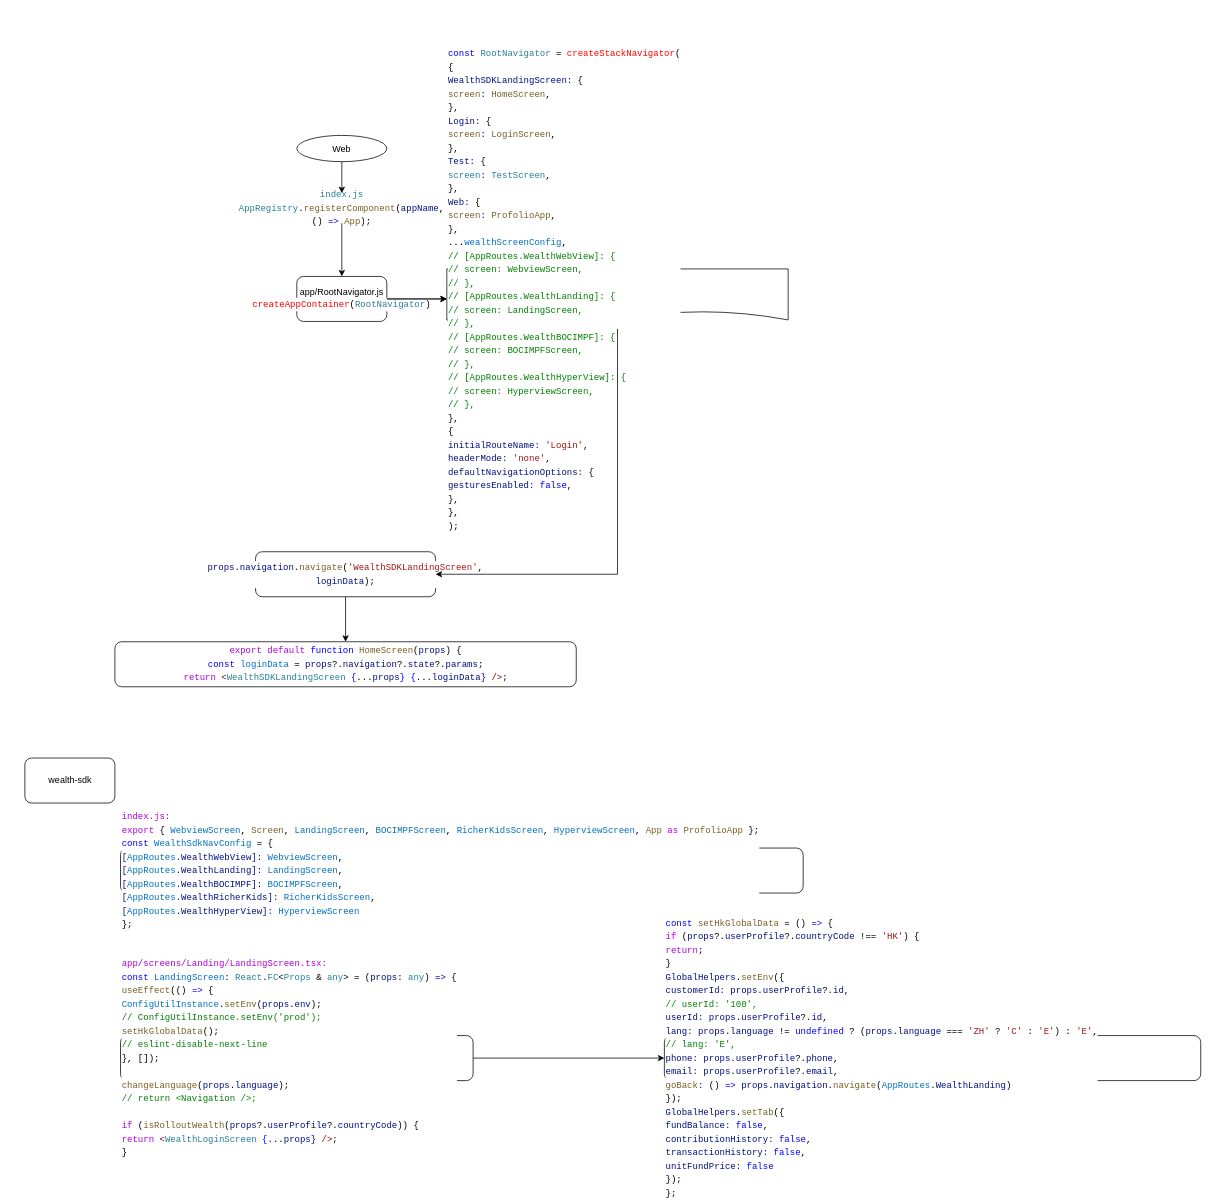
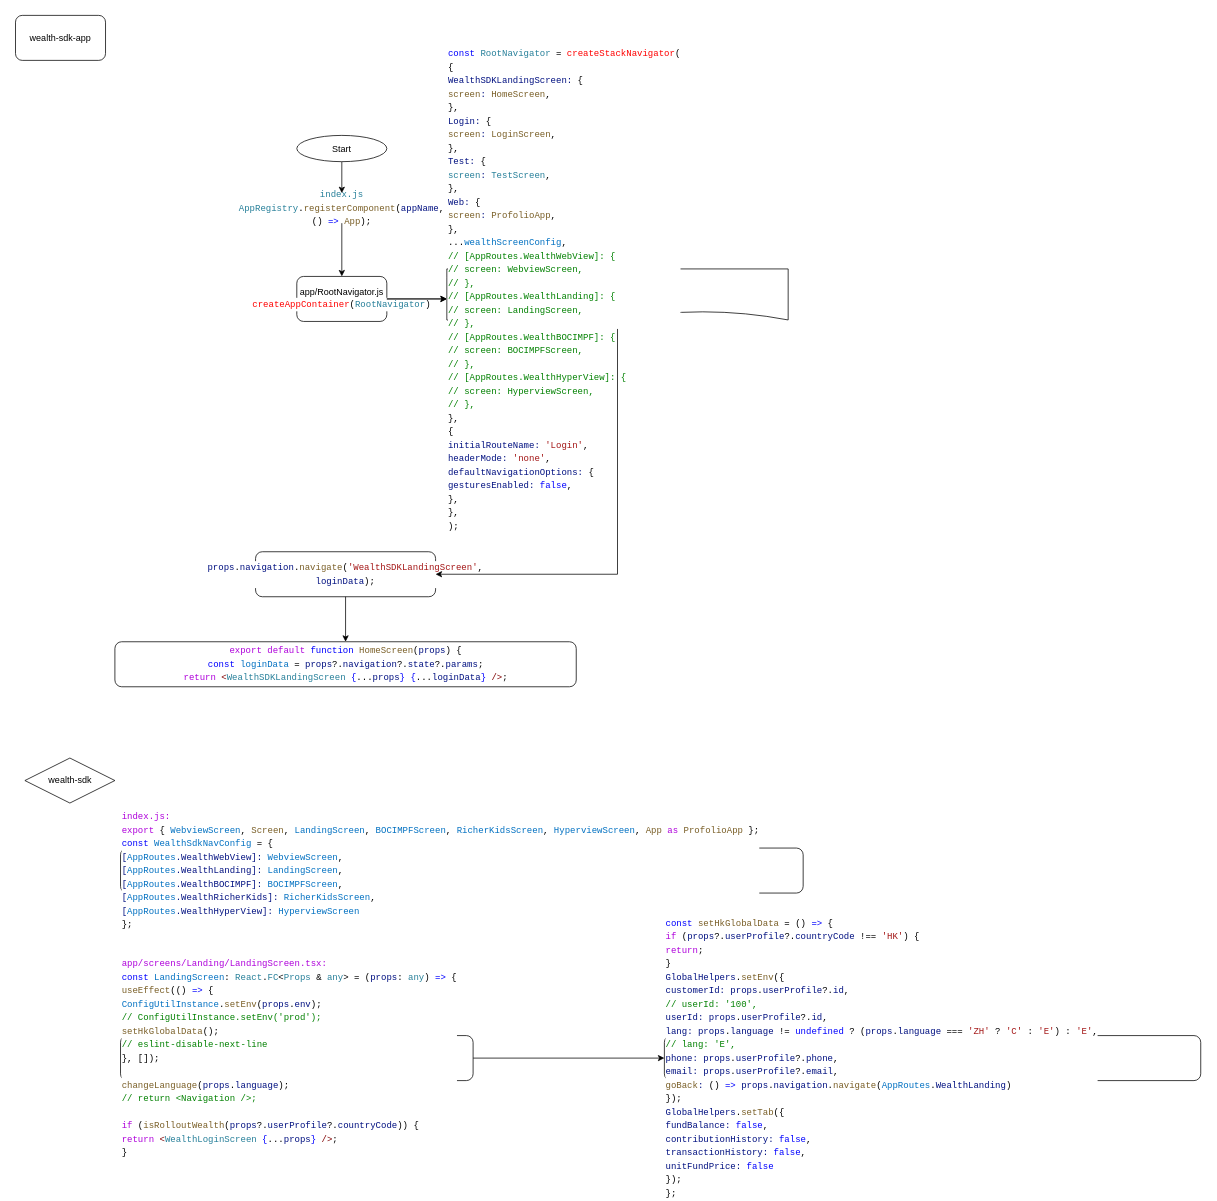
node "wealth-sdk-app": added
node "Web": label "Web" -> "Start"
node "wealth-sdk": shape rounded rectangle -> diamond
